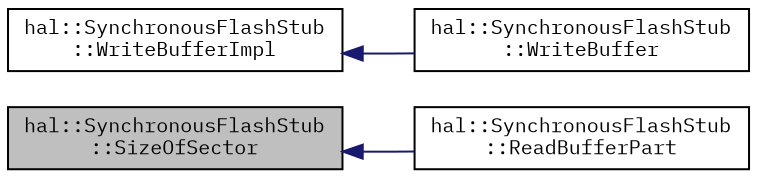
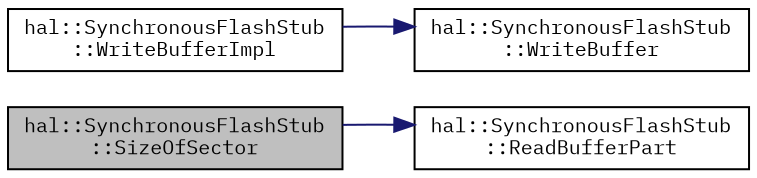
edge "hal::SynchronousFlashStub ::WriteBuffer" -> "hal::SynchronousFlashStub ::WriteBufferImpl": reversed
edge "hal::SynchronousFlashStub ::ReadBufferPart" -> "hal::SynchronousFlashStub ::SizeOfSector": reversed
